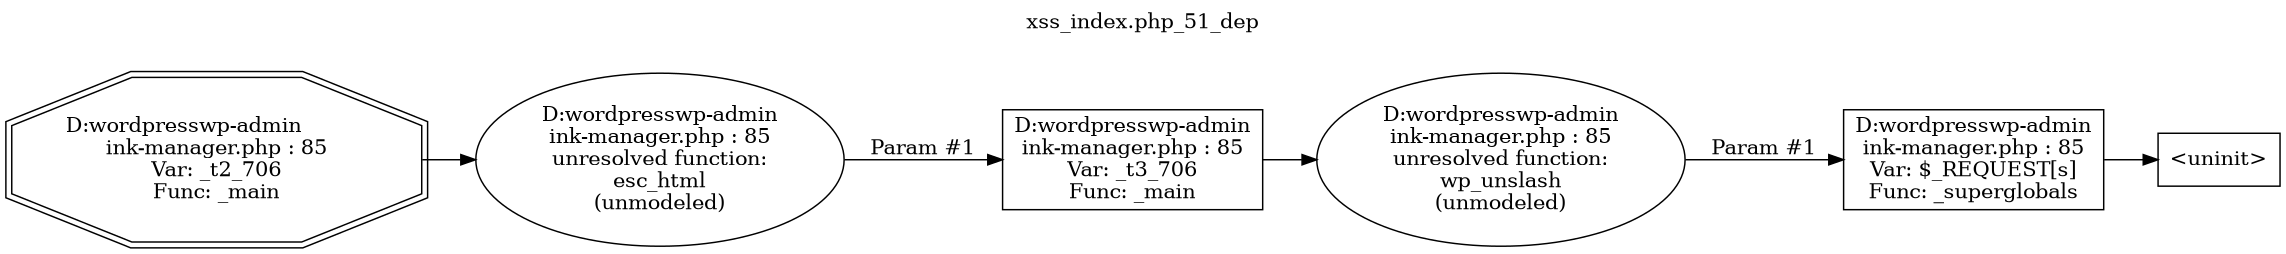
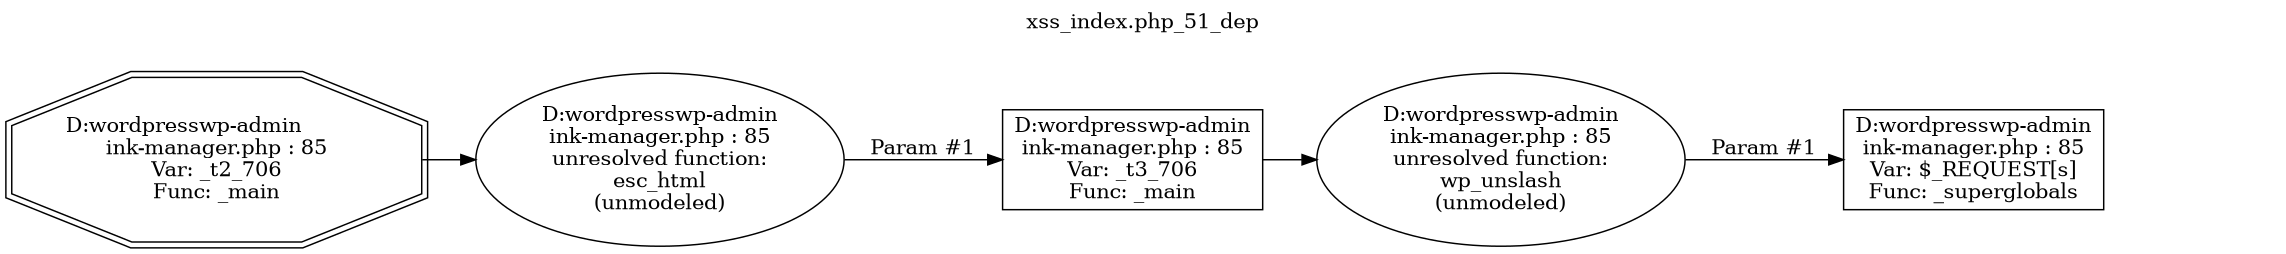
node "<uninit>": removed
